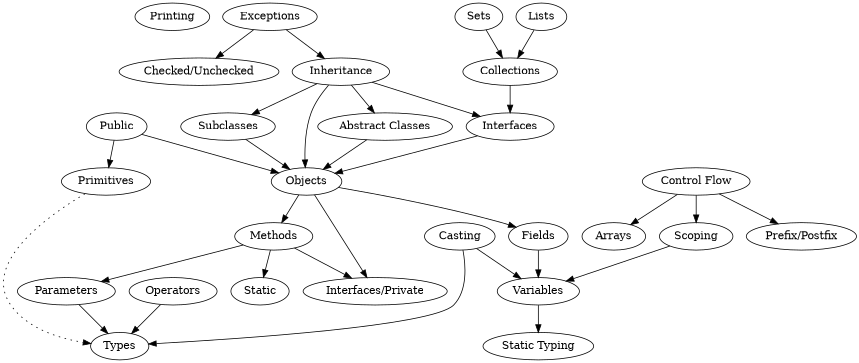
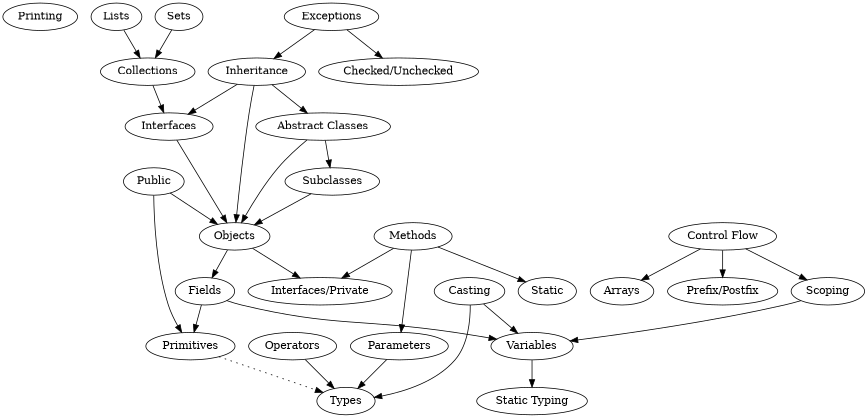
edge "Inheritance" -> "Subclasses": now "Abstract Classes" -> "Subclasses"
edge "Objects" -> "Methods": removed
edge "Fields" -> "Primitives": added
